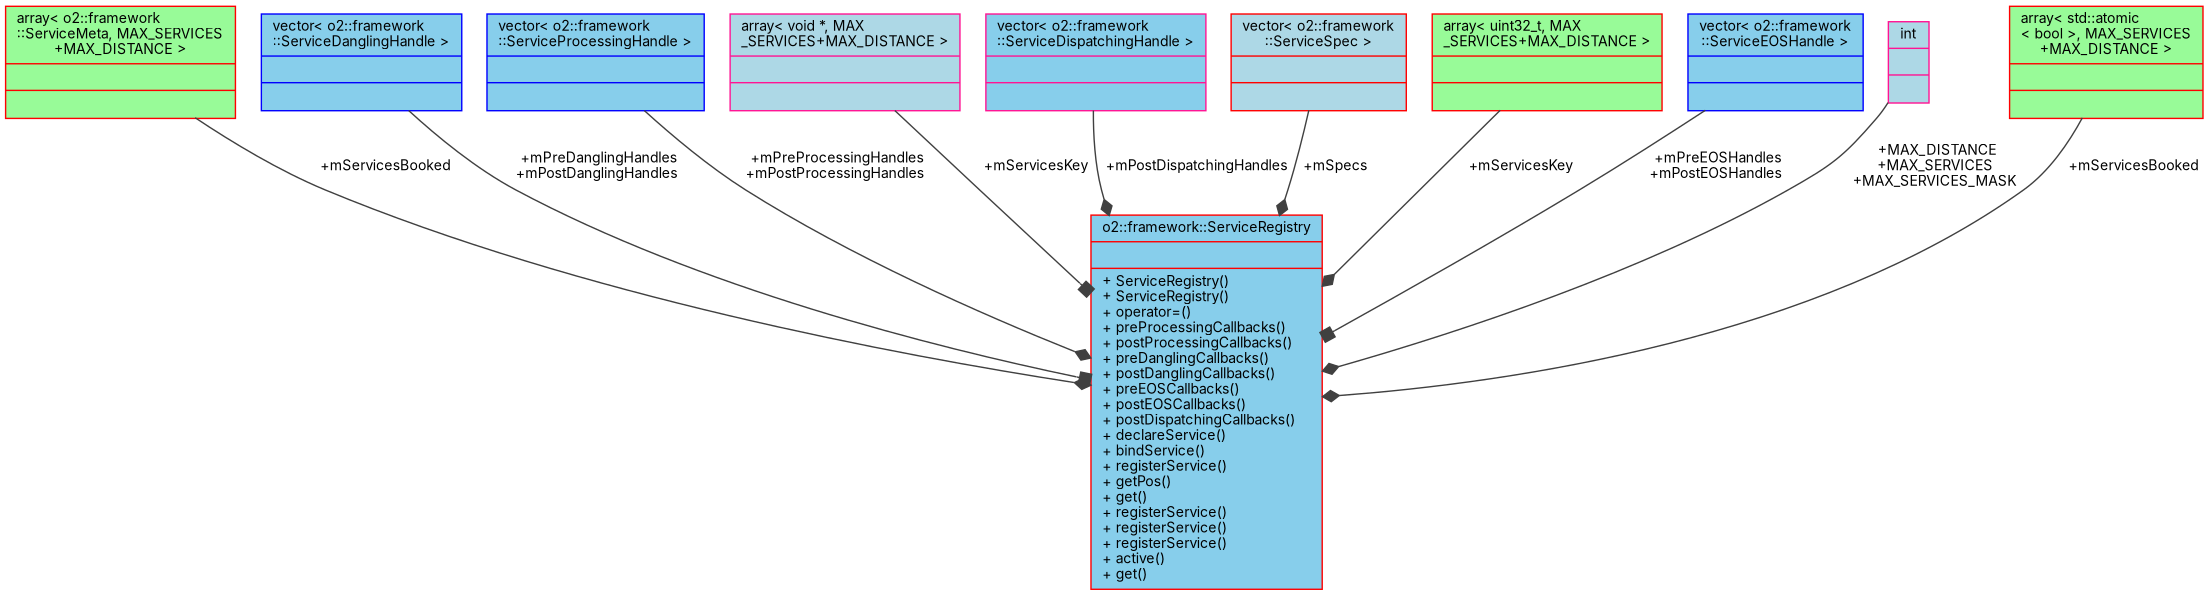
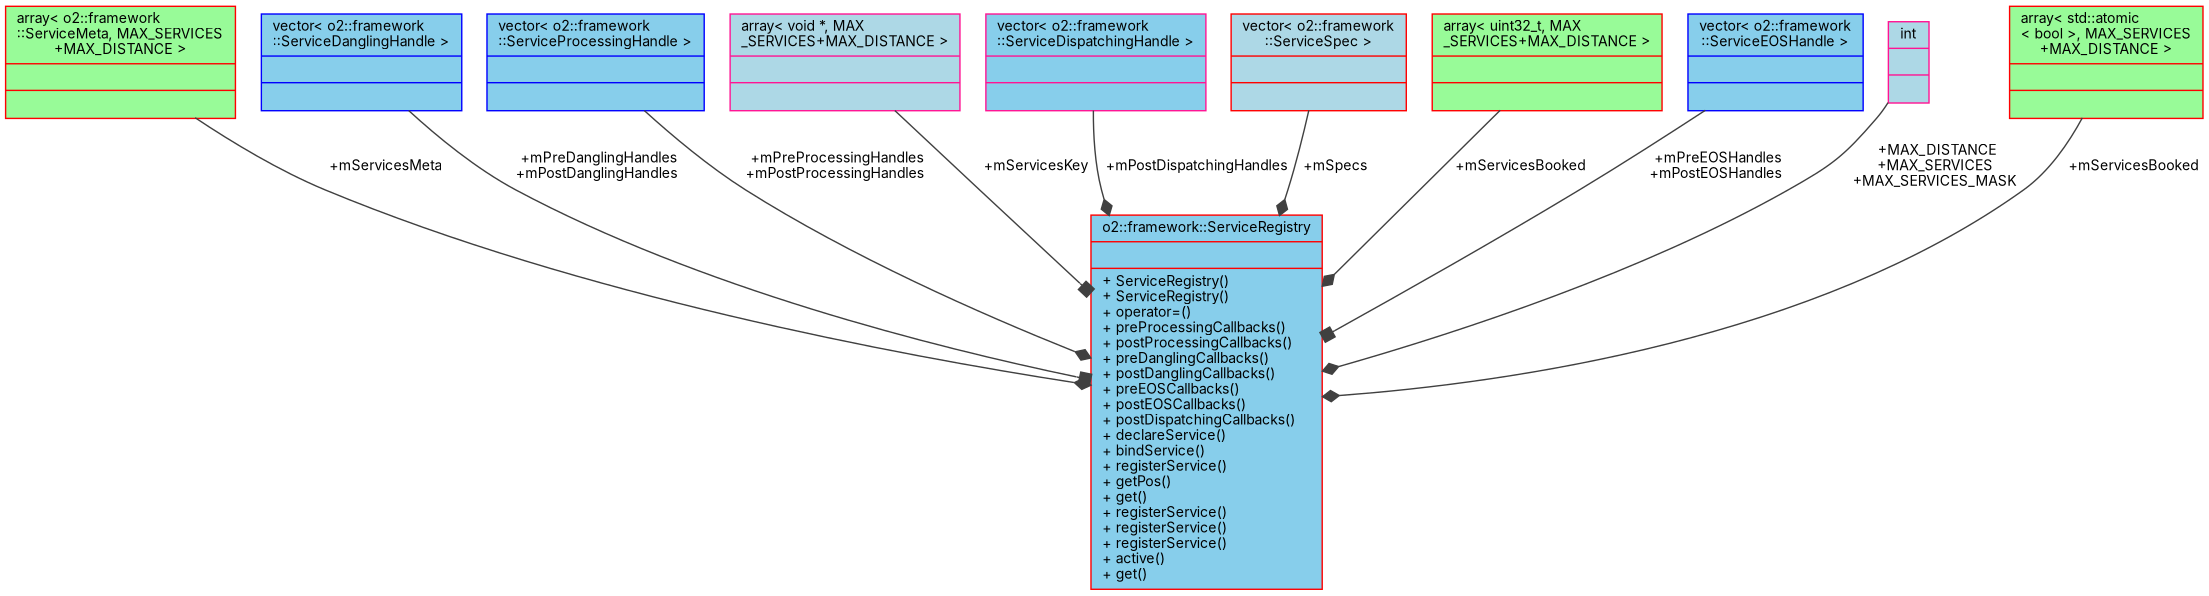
edge "array< o2::framework" -> "o2::framework::ServiceRegistry": label " +mServicesBooked" -> " +mServicesMeta"
edge "array< uint32_t, MAX" -> "o2::framework::ServiceRegistry": label " +mServicesKey" -> " +mServicesBooked"
